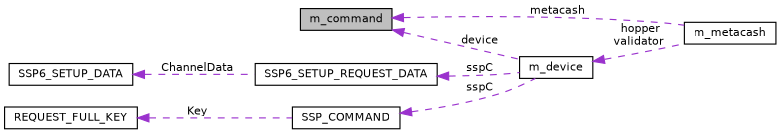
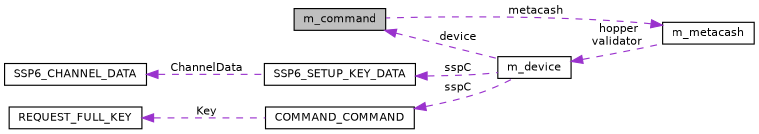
edge "m_metacash" -> "m_command": reversed
node "SSP6_SETUP_DATA": label "SSP6_SETUP_DATA" -> "SSP6_CHANNEL_DATA"
node "SSP6_SETUP_REQUEST_DATA": label "SSP6_SETUP_REQUEST_DATA" -> "SSP6_SETUP_KEY_DATA"
node "SSP_COMMAND": label "SSP_COMMAND" -> "COMMAND_COMMAND"
